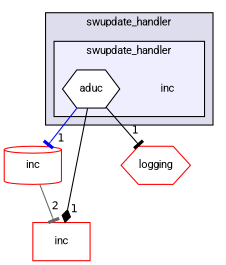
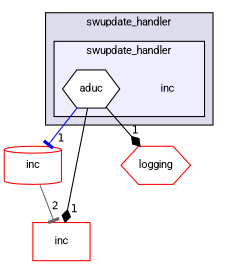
edge "aduc" -> "logging": arrowhead tee -> diamond
